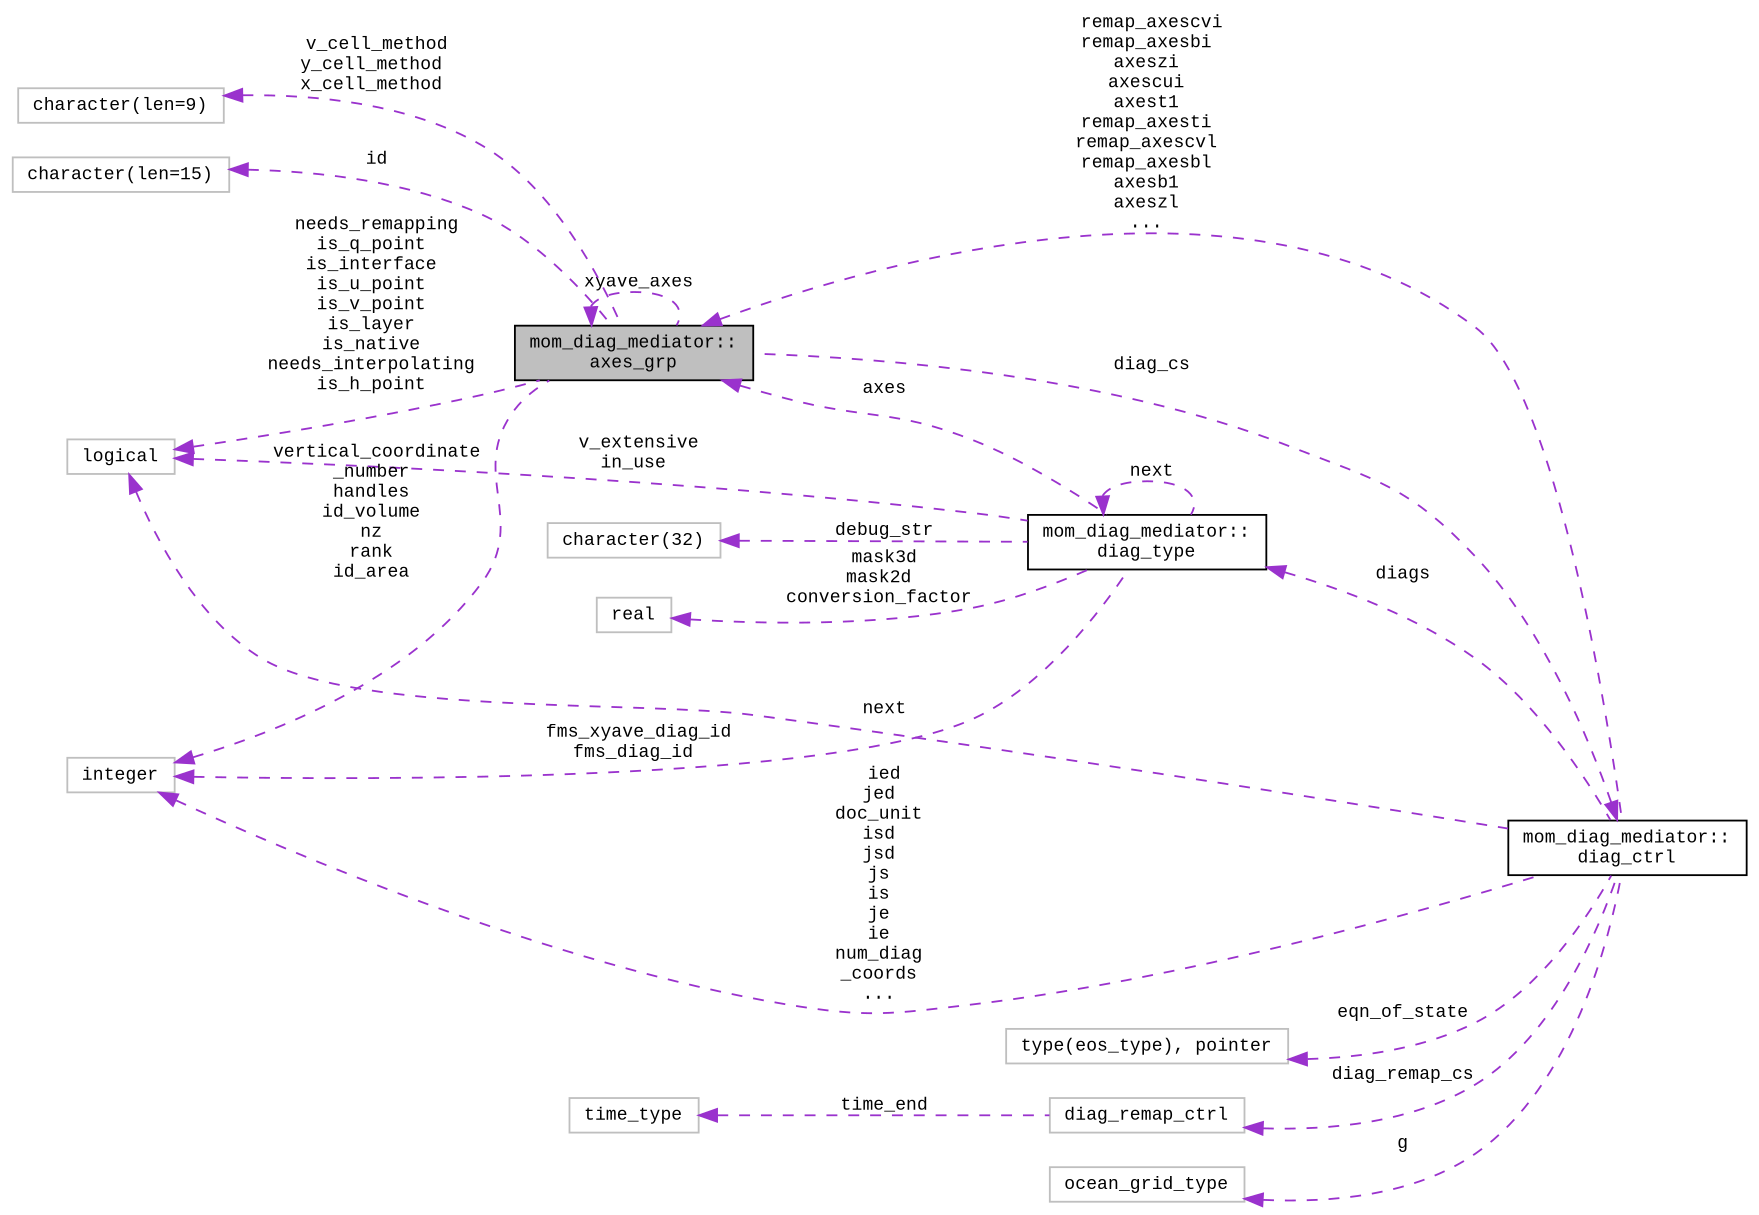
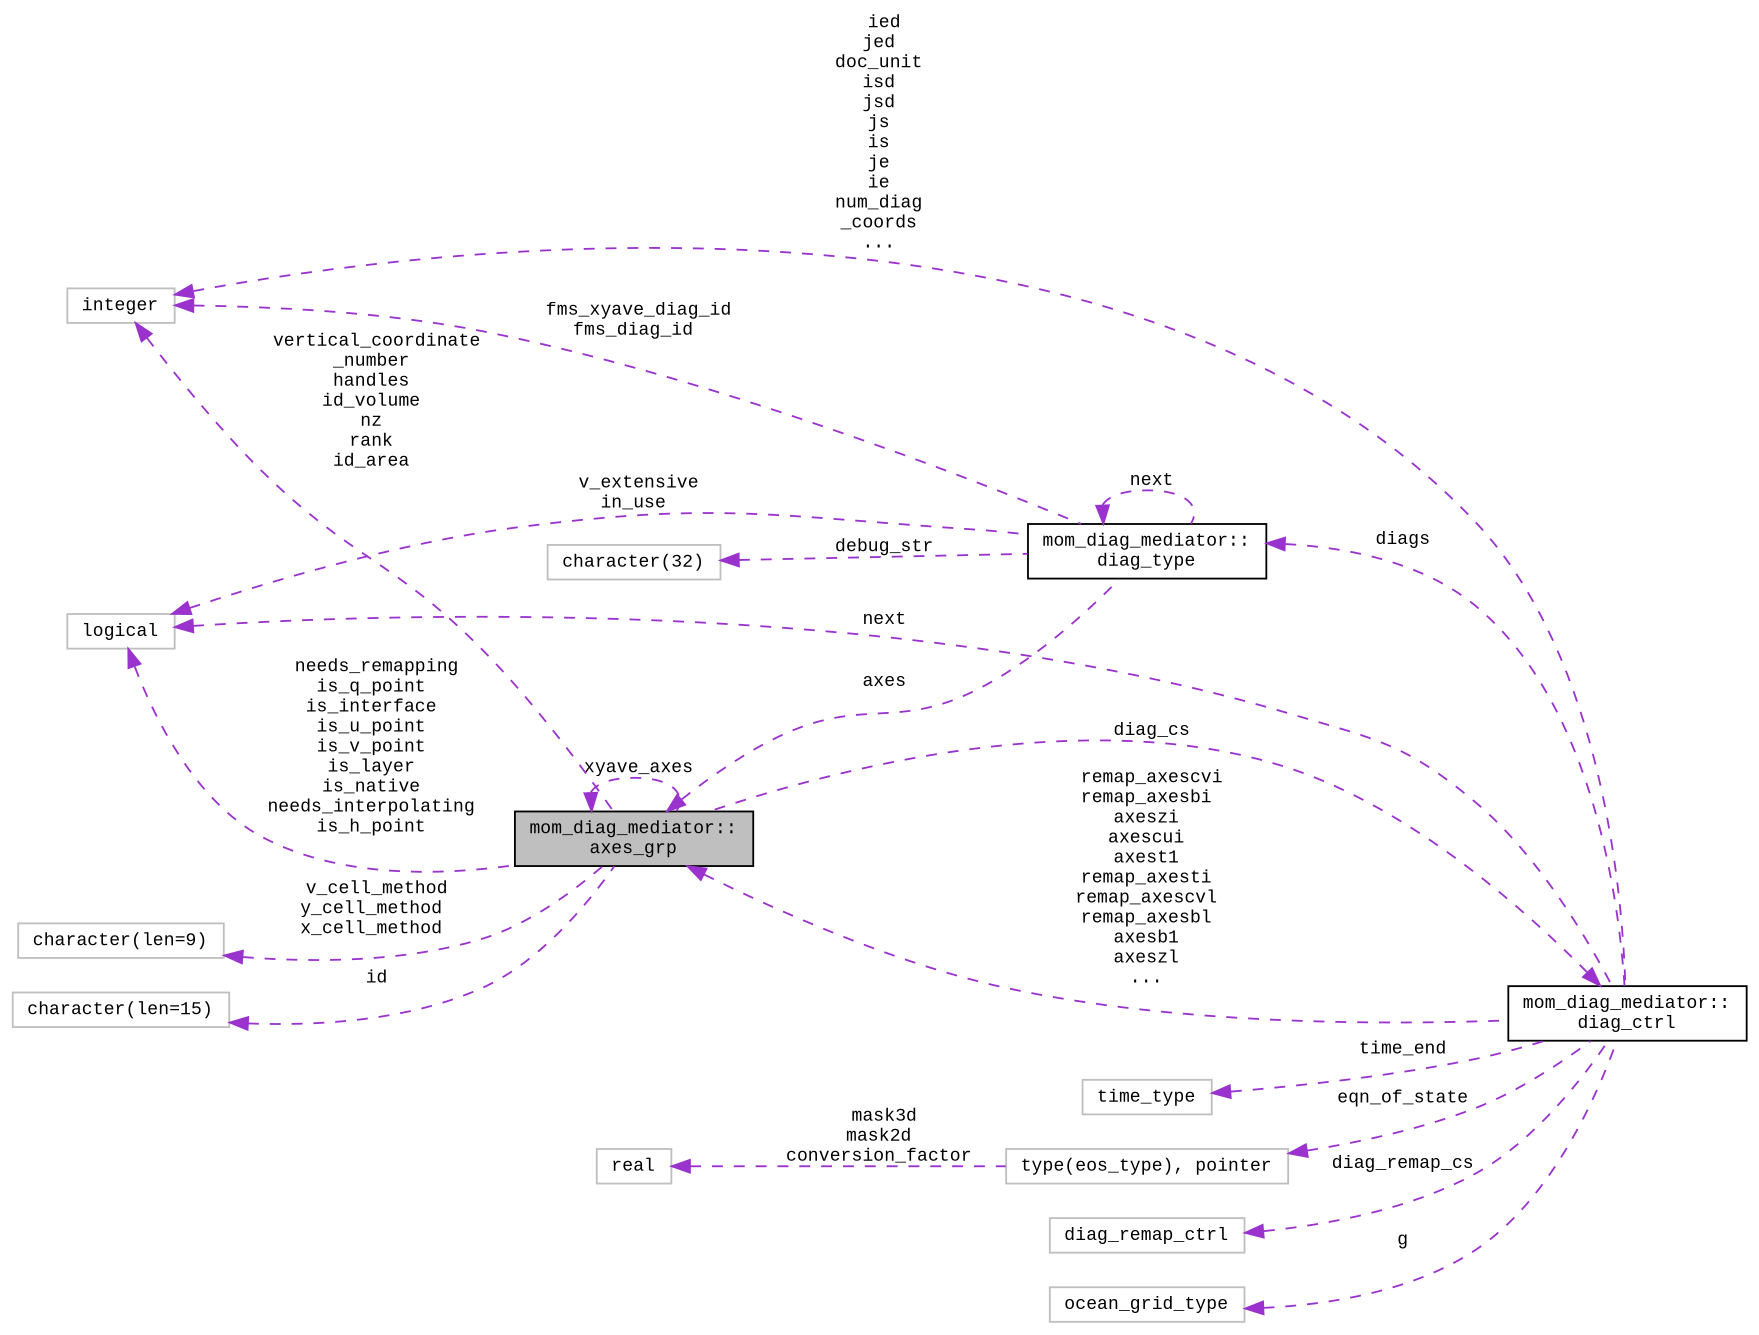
edge "mom_diag_mediator:: diag_type" -> "real": now "type(eos_type), pointer" -> "real"
edge "diag_remap_ctrl" -> "time_type": now "mom_diag_mediator:: diag_ctrl" -> "time_type"
